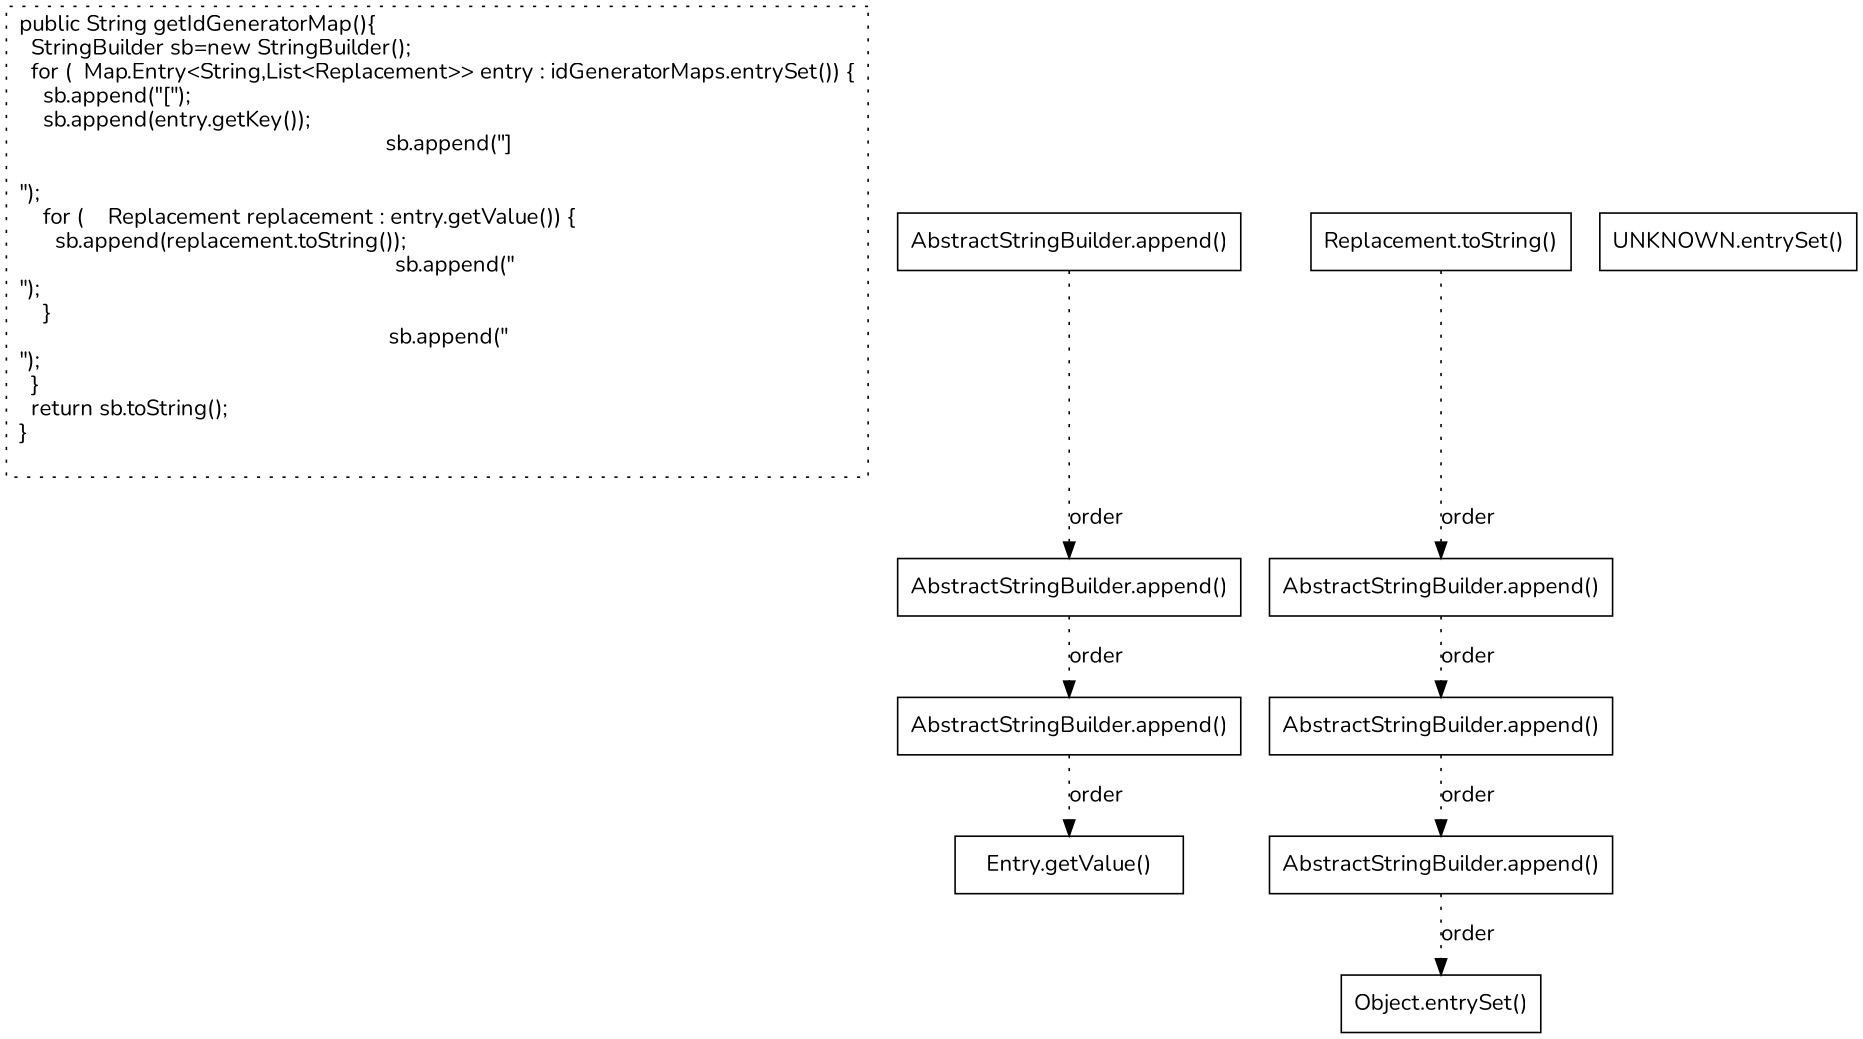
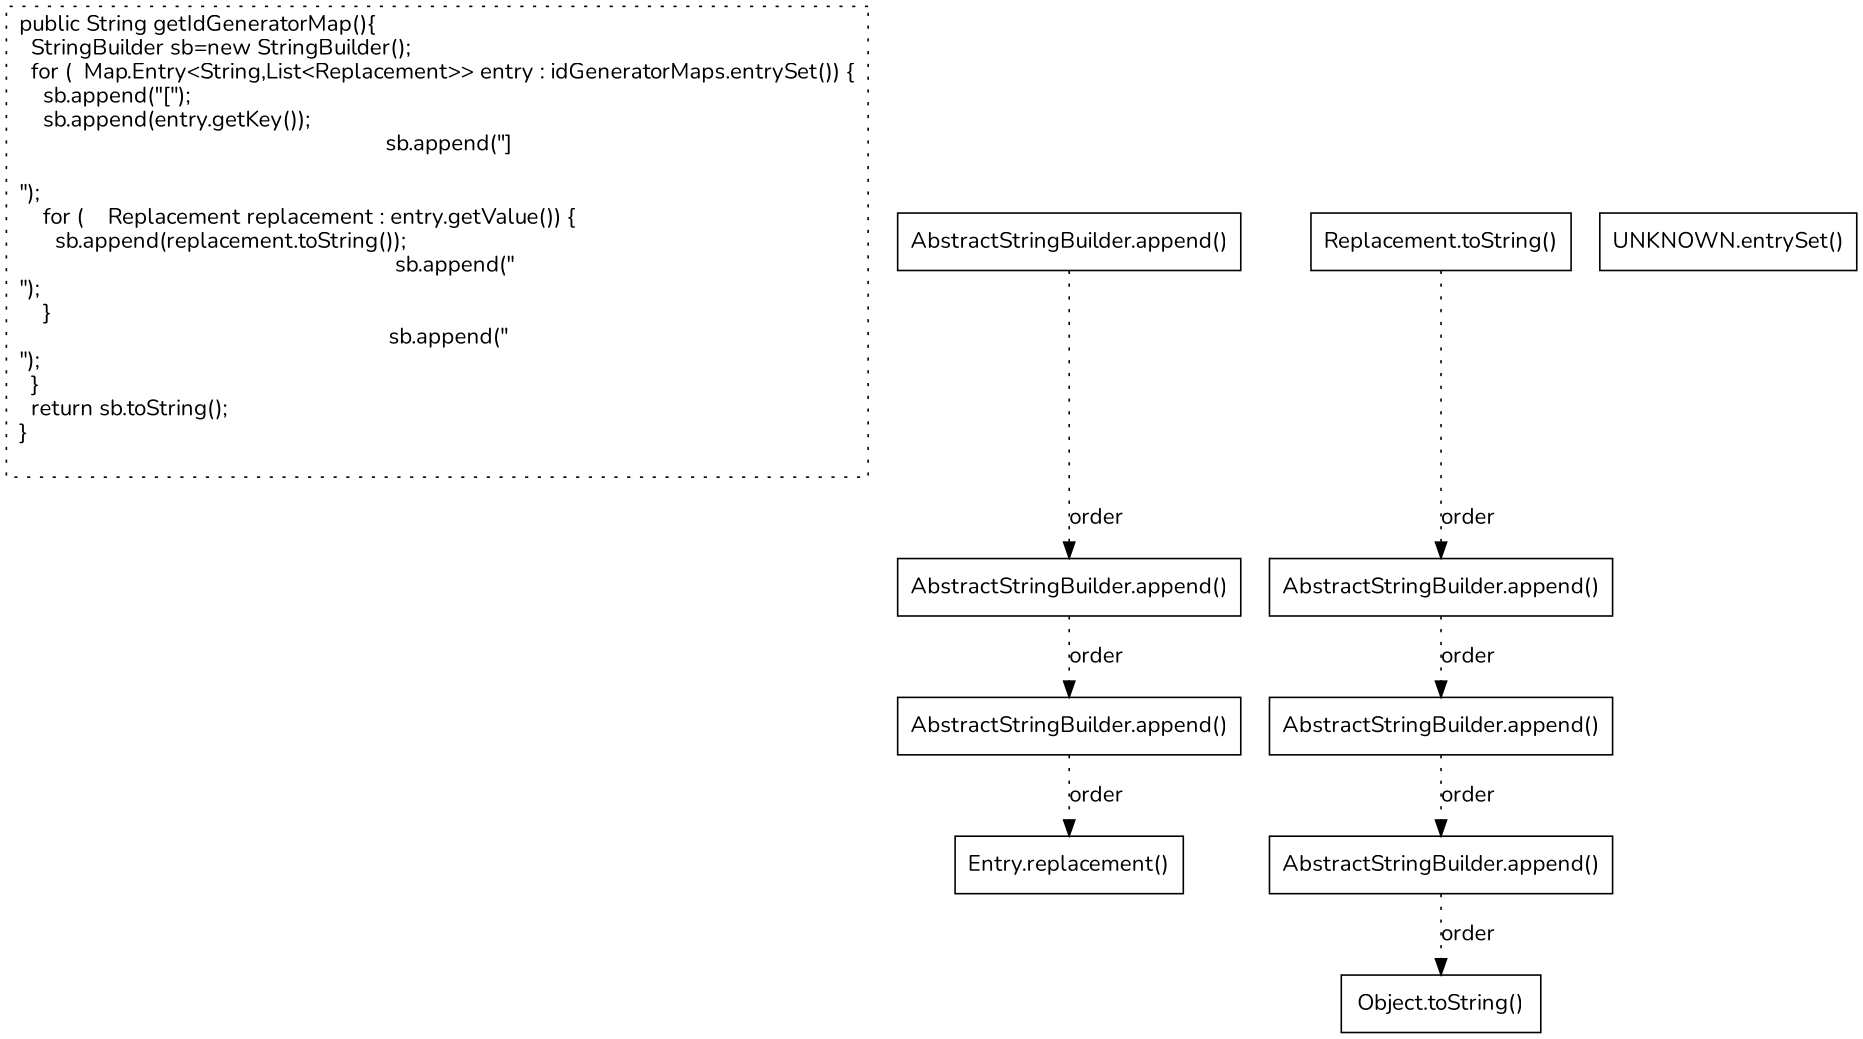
node "Entry.getValue()": label "Entry.getValue()" -> "Entry.replacement()"
node "Object.entrySet()": label "Object.entrySet()" -> "Object.toString()"
